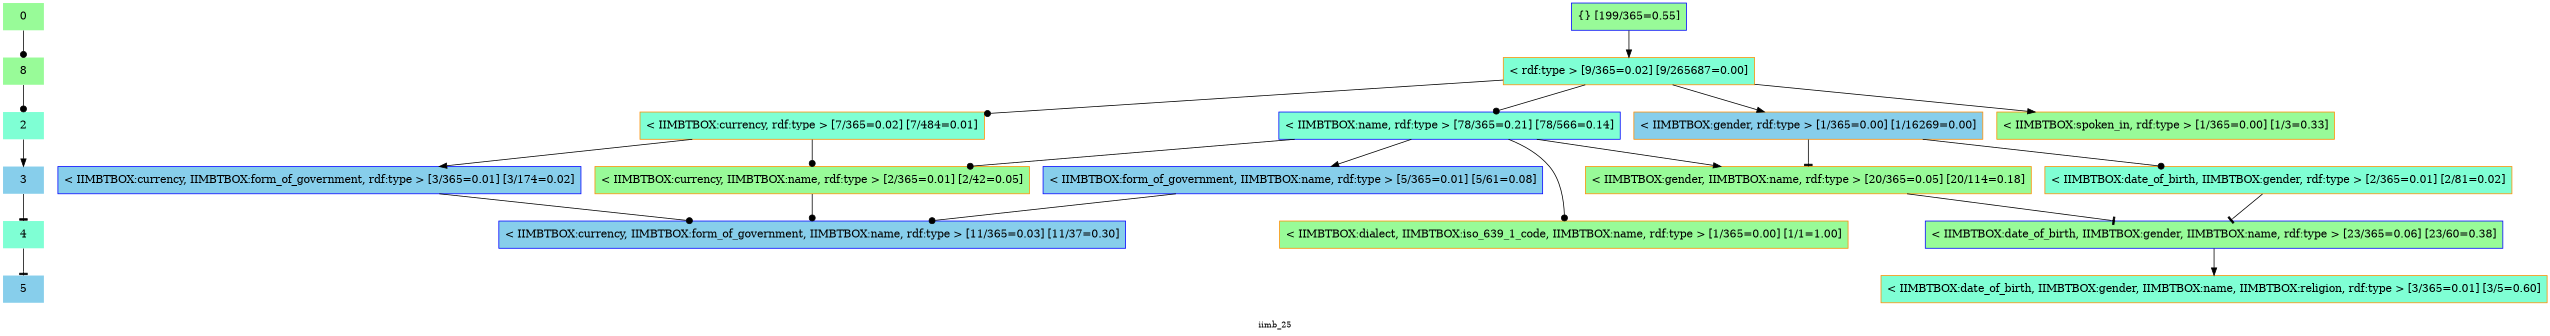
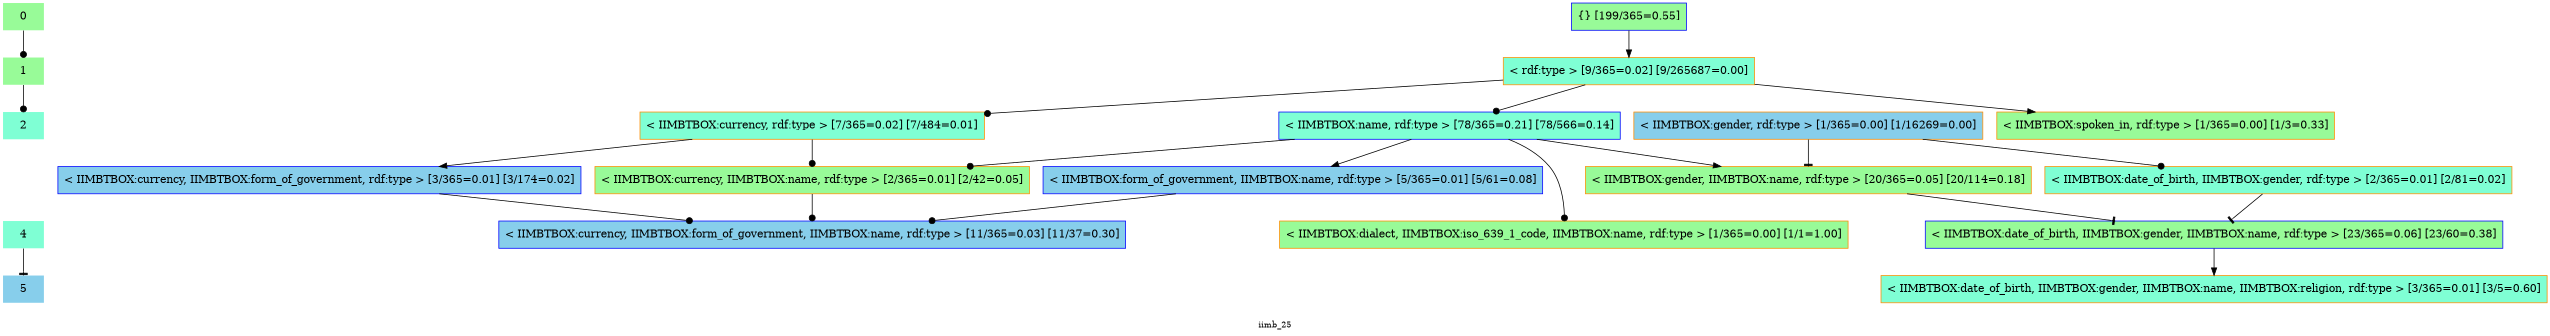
node "8": label "8" -> "1"
edge "< rdf:type > [9/365=0.02] [9/265687=0.00]" -> "< IIMBTBOX:gender, rdf:type > [1/365=0.00] [1/16269=0.00]": removed
node "3": removed
